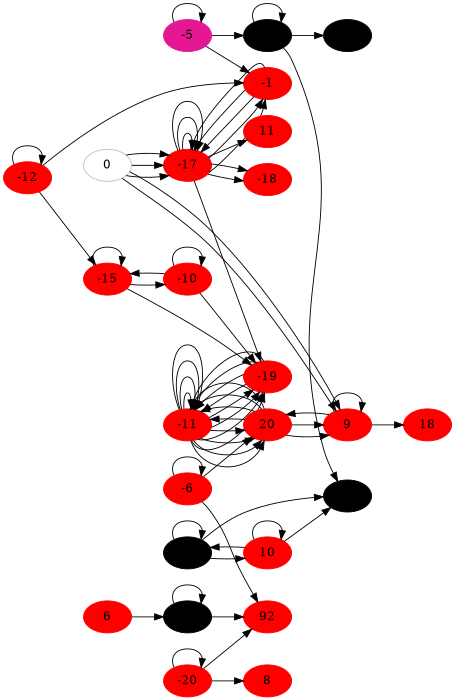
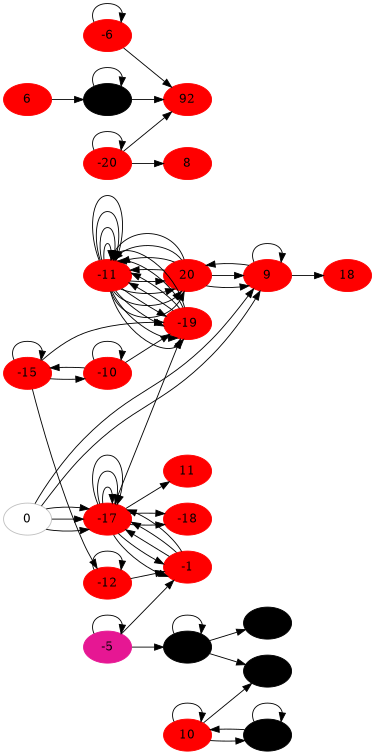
edge "-12" -> "-15": reversed
edge "-6" -> "20": removed
edge "-8" -> "-2": removed
